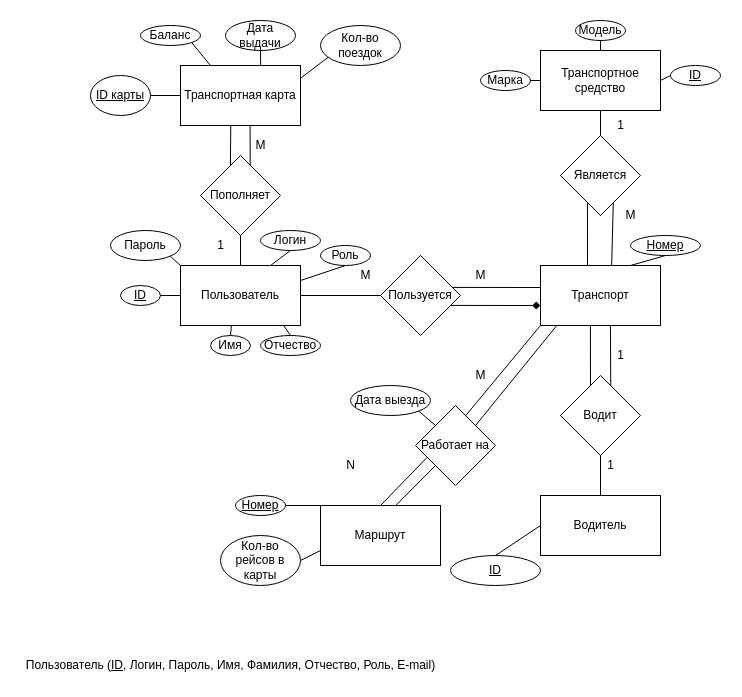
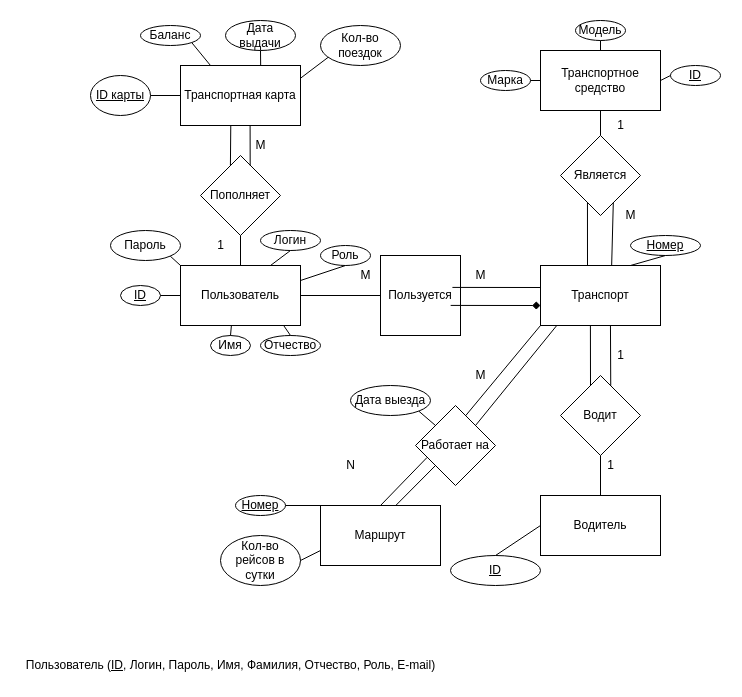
node "Пользуется": shape diamond -> rectangle
node "Кол-во рейсов в карты": label "Кол-во рейсов в карты" -> "Кол-во рейсов в сутки"
